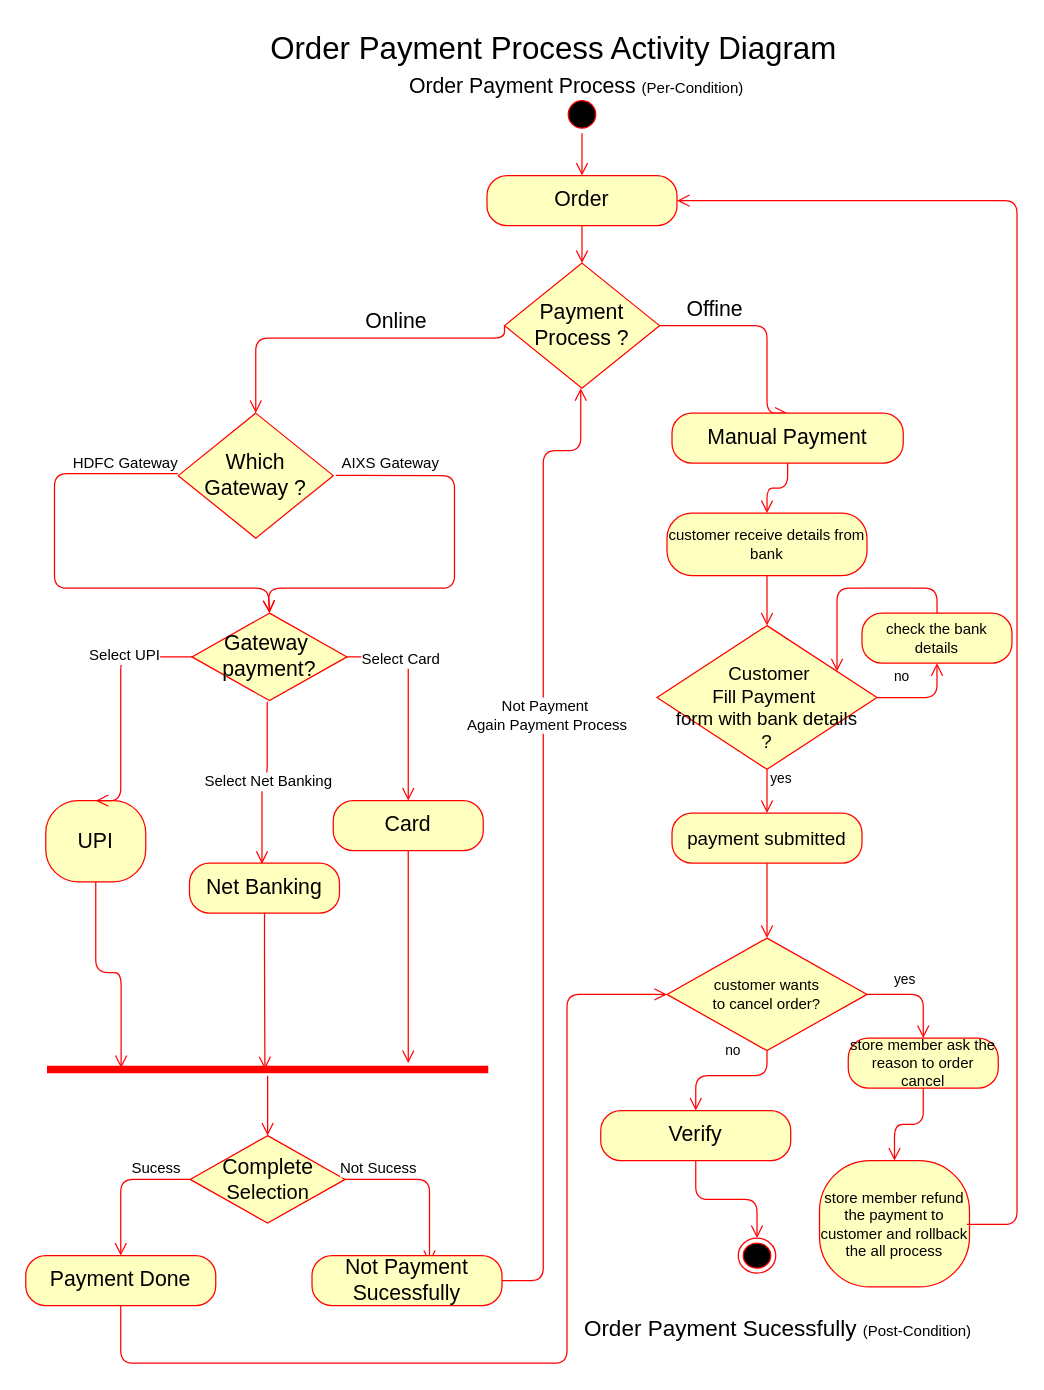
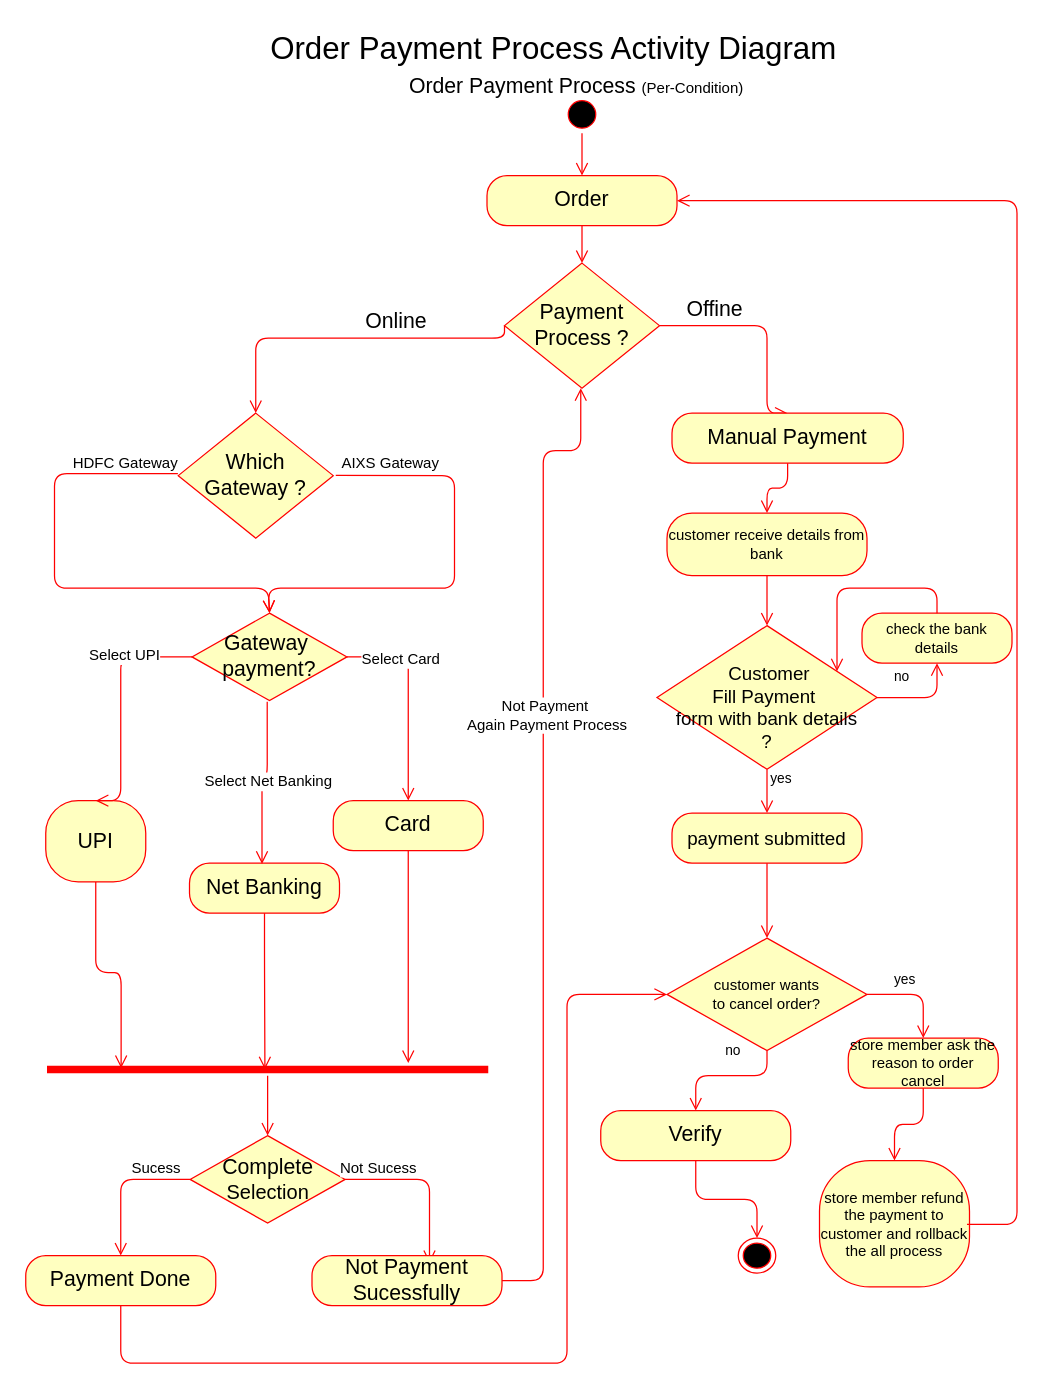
node "Order Payment Sucessfully (Post-Condition)": removed
